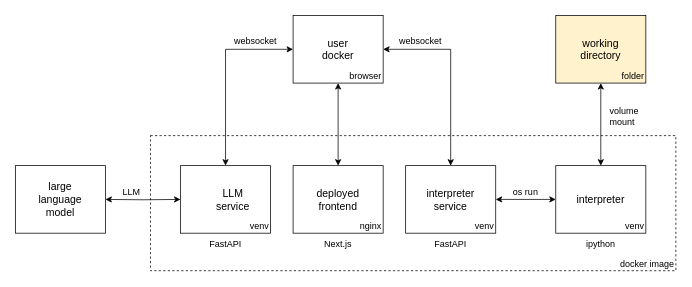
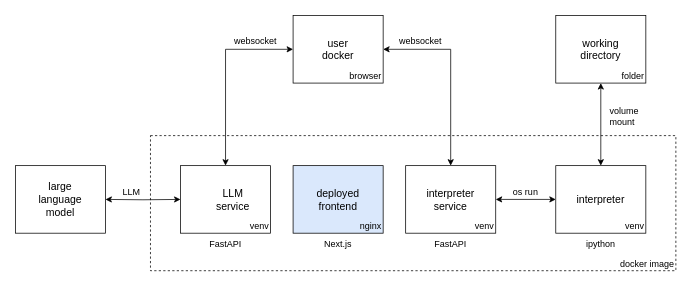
node "folder": fillcolor #fff2cc -> #ffffff
edge "browser" -- "nginx": removed
node "nginx": fillcolor #ffffff -> #dae8fc
